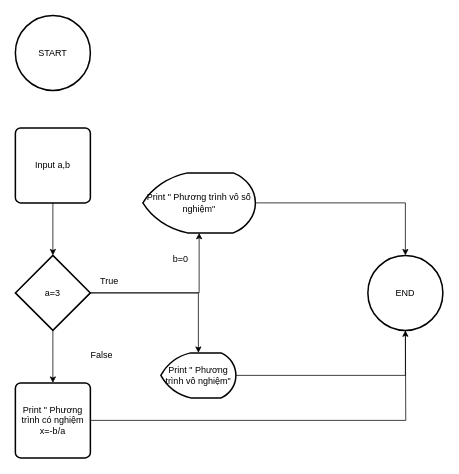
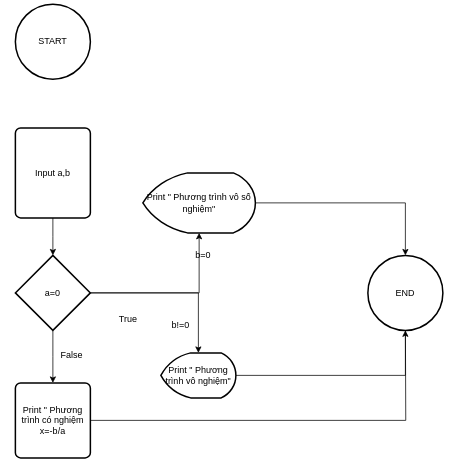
node "START": moved (53, 53) -> (53, 42)
node "Input a,b": size 75x75 -> 75x90
node "b=0": moved (180, 259) -> (203, 255)
node "True": moved (109, 282) -> (128, 319)
node "a=3": label "a=3" -> "a=0"
node "b!=0": added
node "False": moved (102, 355) -> (72, 355)
